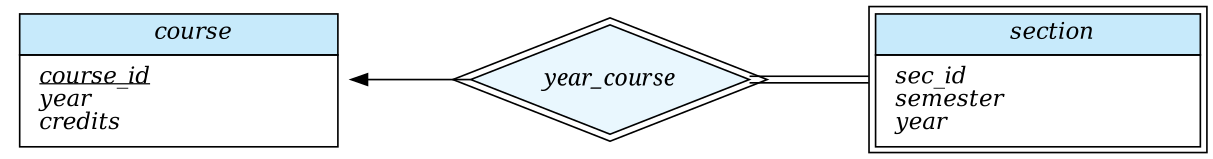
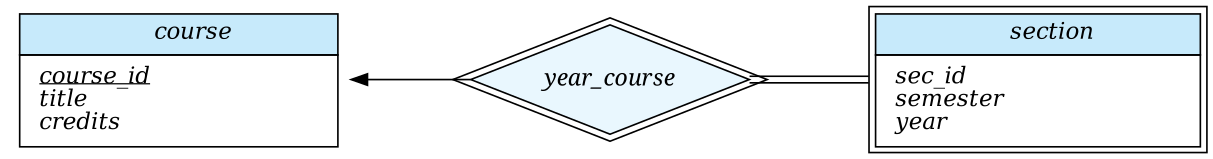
node "course": text "year" -> "title"
